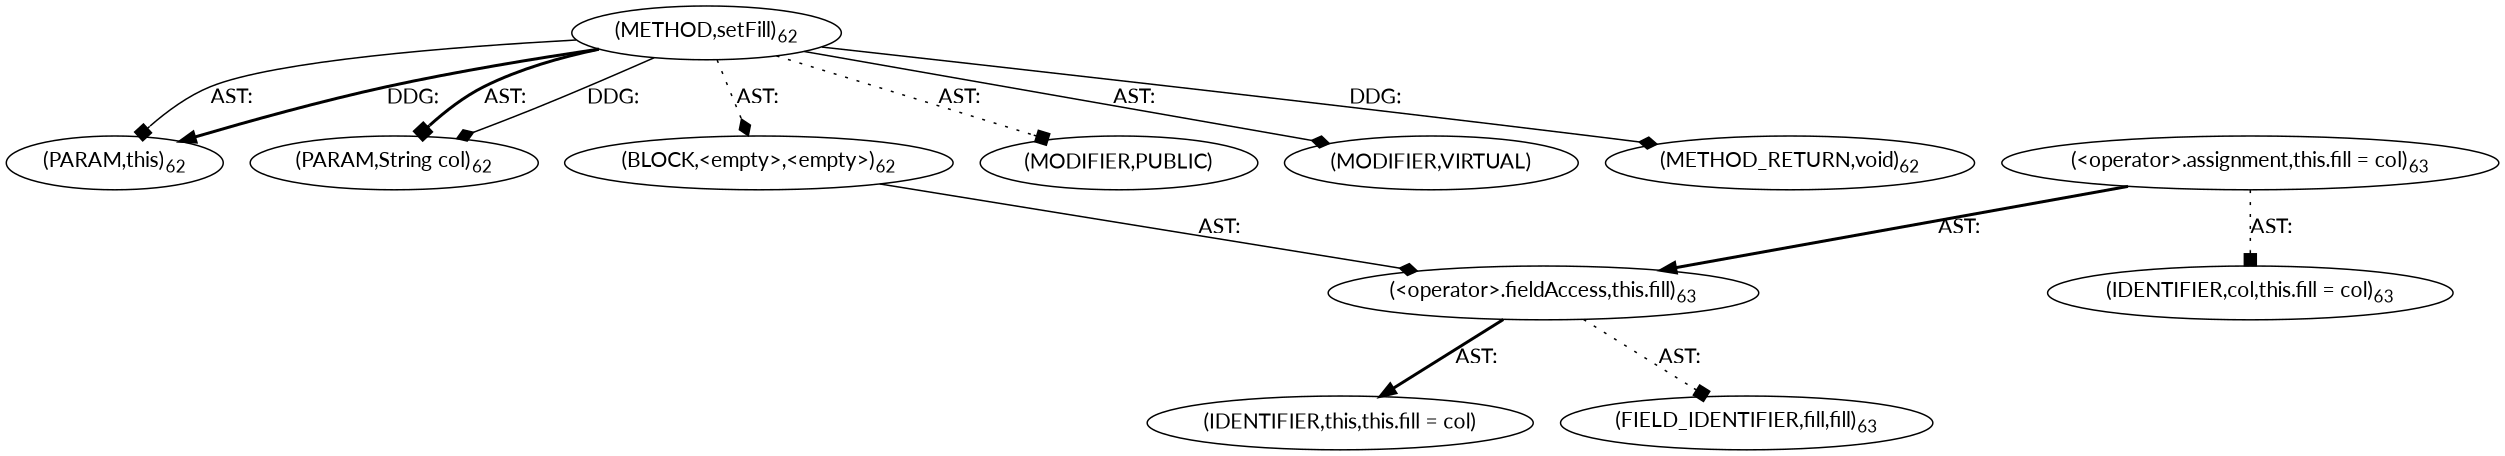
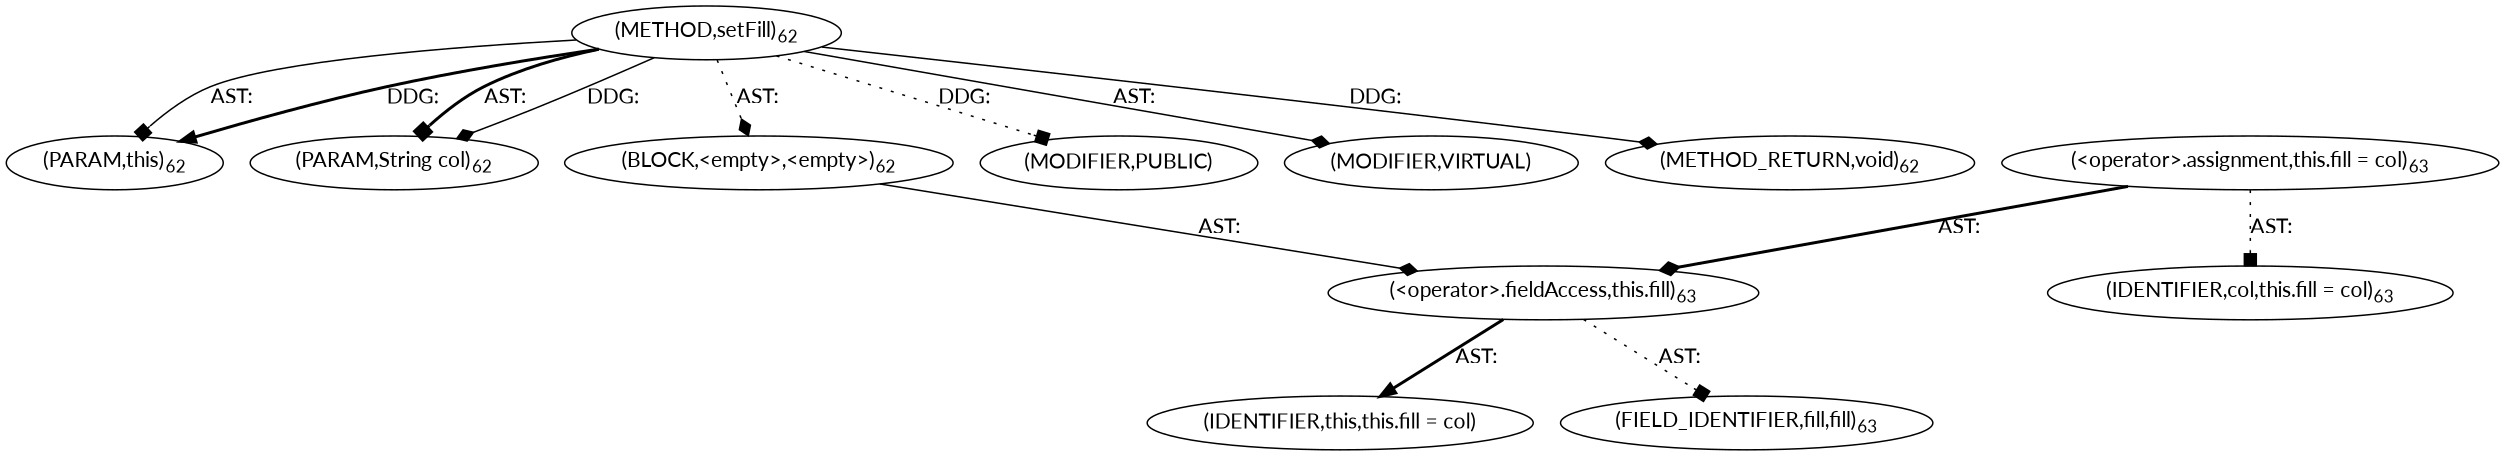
edge "(METHOD,setFill)" -> "(MODIFIER,PUBLIC)": label "AST: " -> "DDG: "
edge "(<operator>.assignment,this.fill = col)" -> "(<operator>.fieldAccess,this.fill)": arrowhead normal -> diamond
